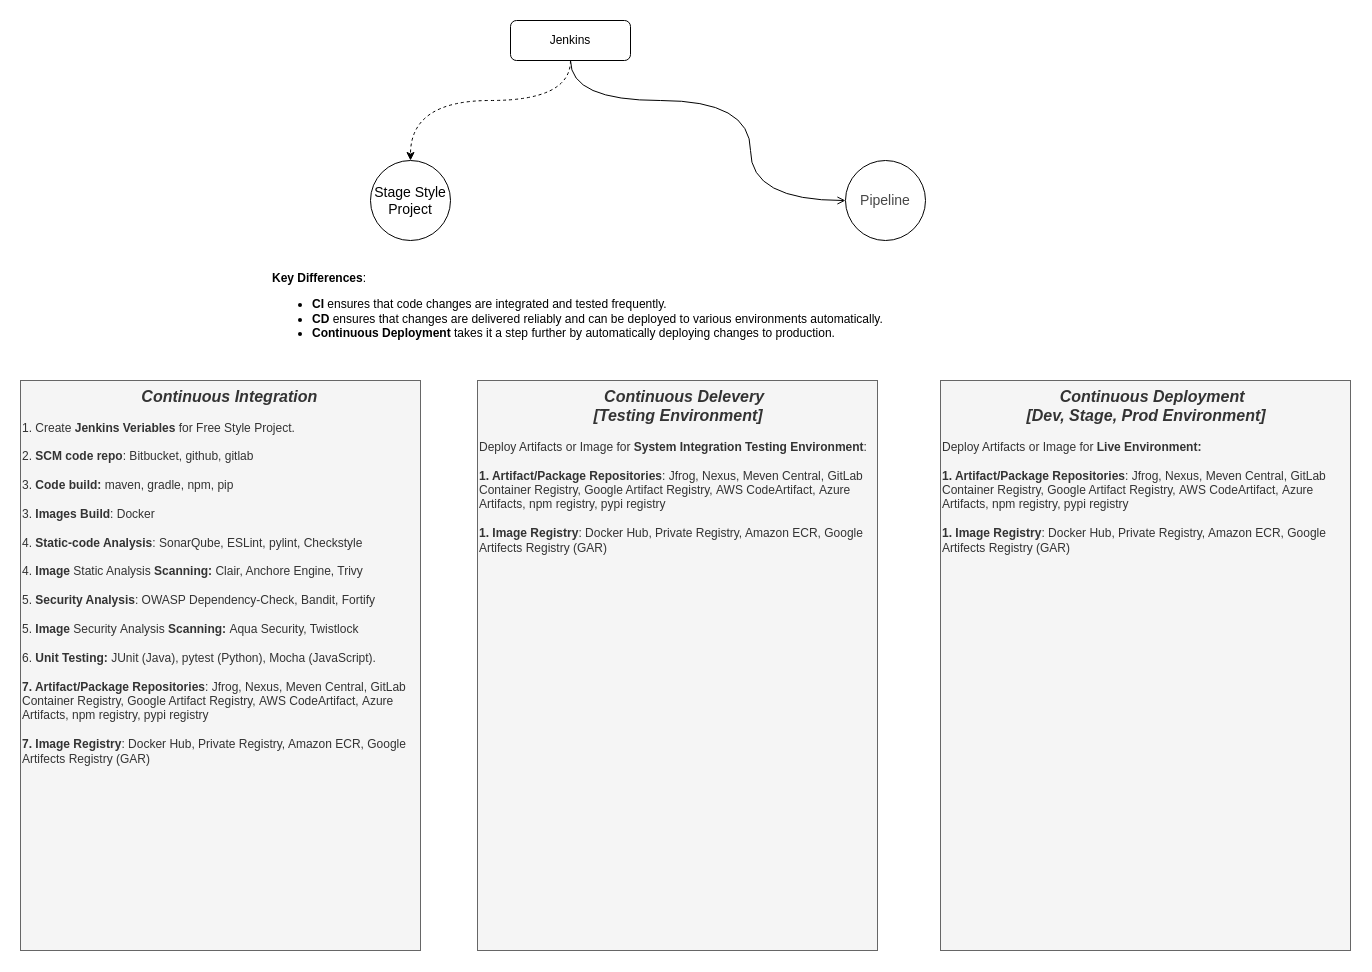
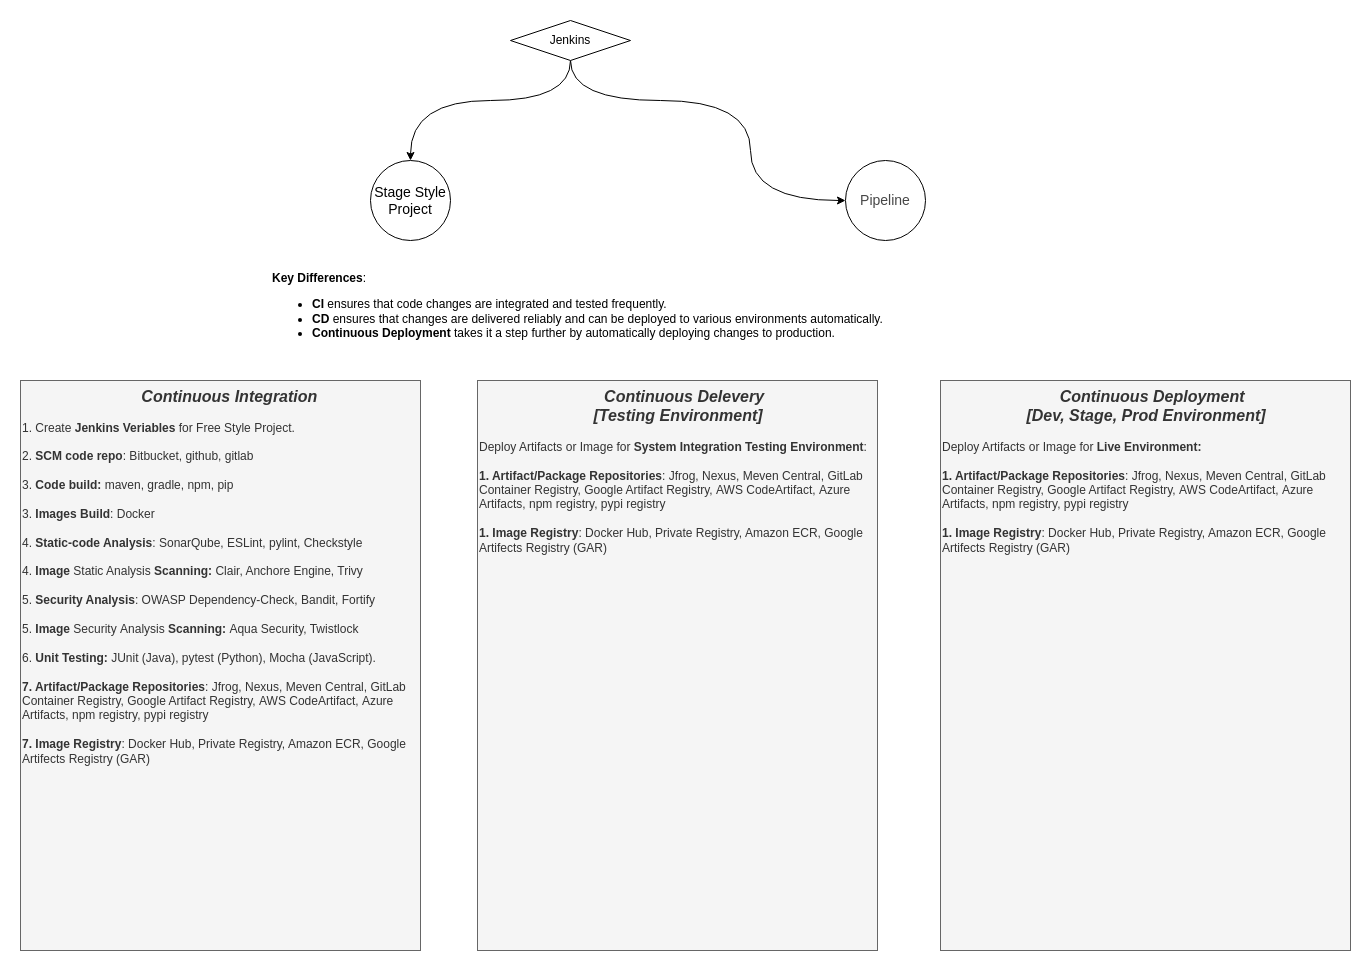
node "Jenkins": shape rounded rectangle -> diamond
edge "Jenkins" -> "Stage Style Project": style dashed -> solid
edge "Jenkins" -> "Pipeline": arrowhead open -> classic
